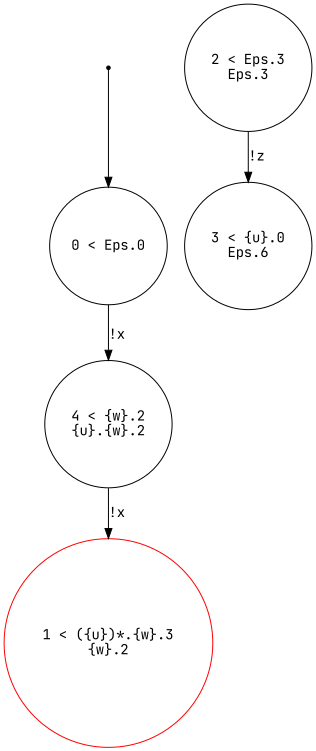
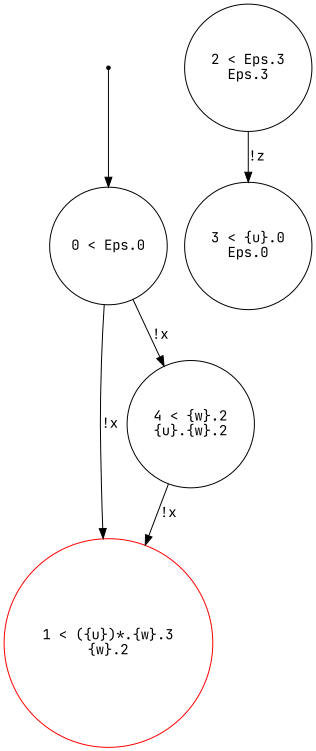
node "3 < {u}.0 Eps.6": label "3 < {u}.0 Eps.6" -> "3 < {u}.0 Eps.0"
edge "0 < Eps.0" -> "1 < ({u})*.{w}.3 {w}.2": added, label "!x"
